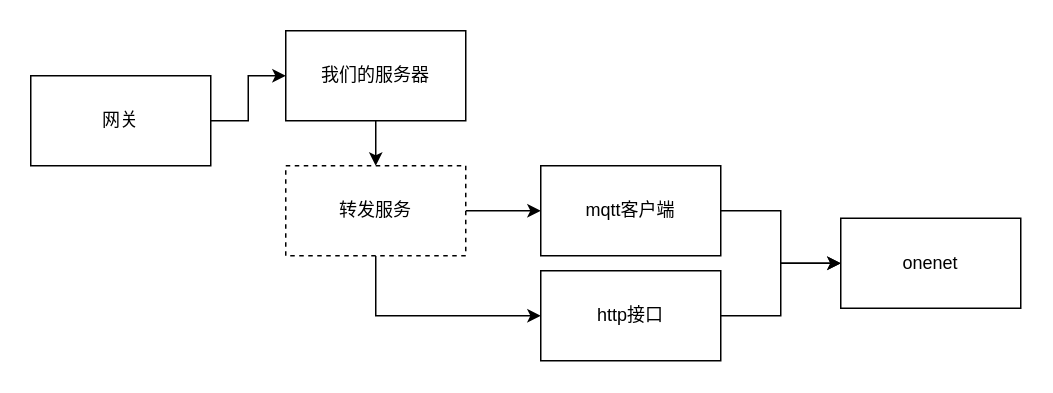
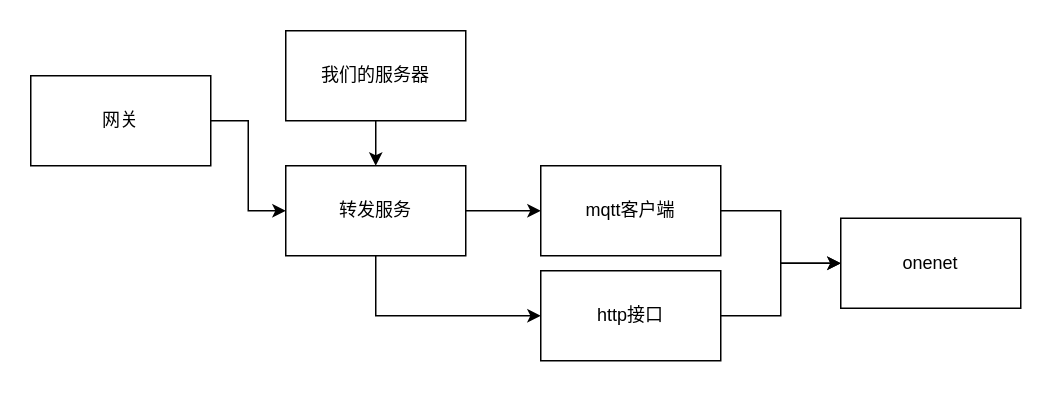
edge "网关" -> "我们的服务器": now "网关" -> "转发服务"
node "转发服务": style dashed -> solid
